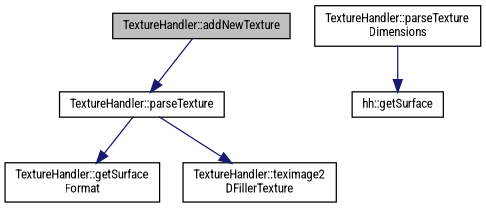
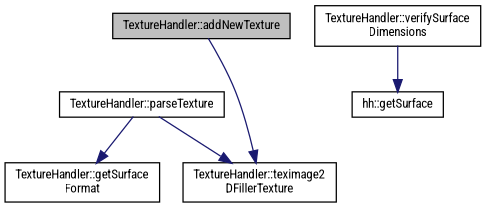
node "TextureHandler::parseTexture Dimensions": label "TextureHandler::parseTexture Dimensions" -> "TextureHandler::verifySurface Dimensions"
edge "TextureHandler::addNewTexture" -> "TextureHandler::parseTexture": now "TextureHandler::addNewTexture" -> "TextureHandler::teximage2 DFillerTexture"
